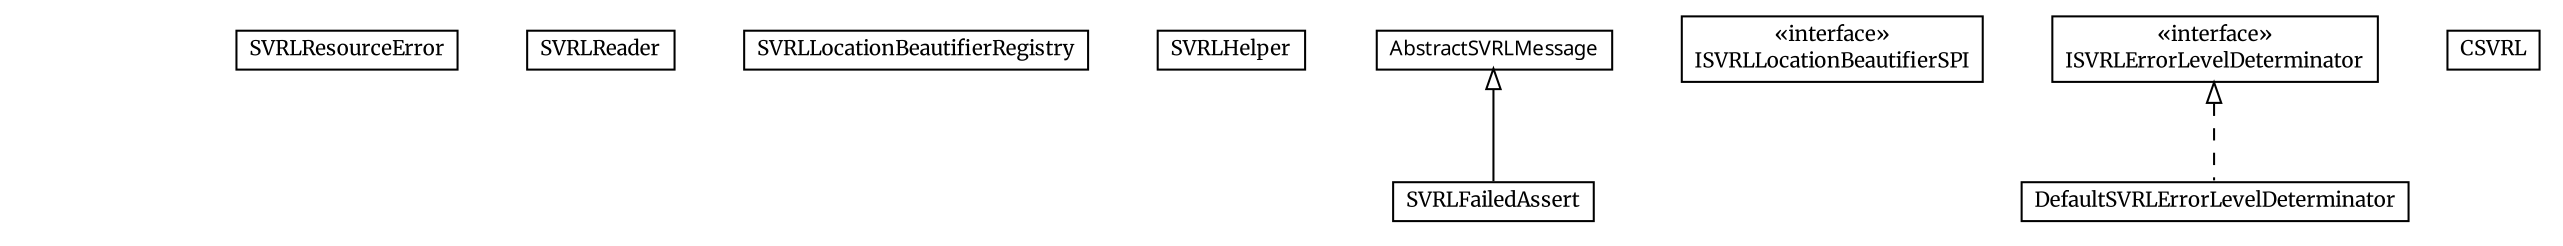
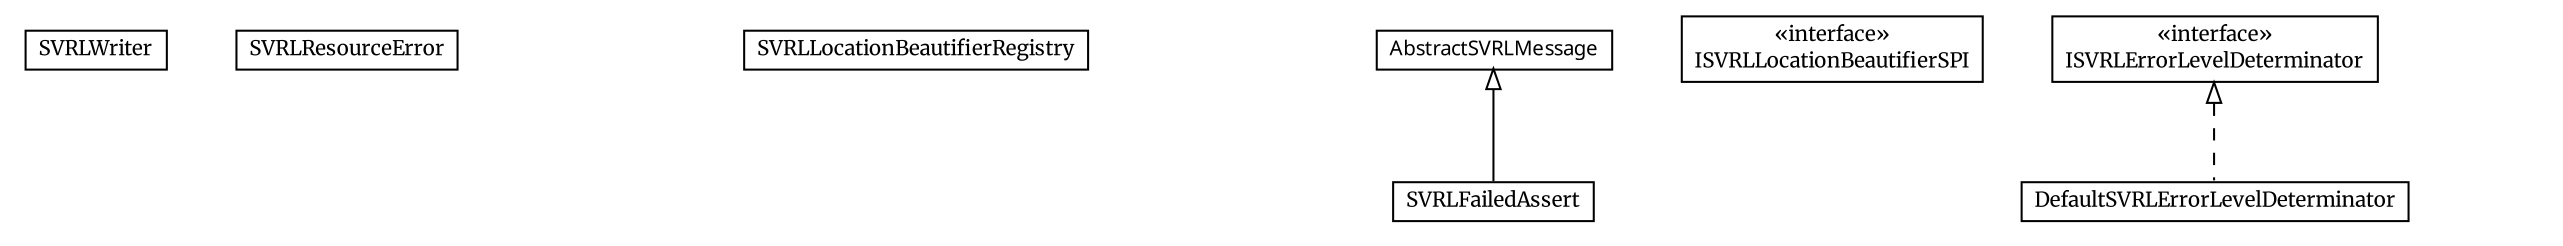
node "SVRLWriter": added
node "SVRLReader": removed
node "SVRLHelper": removed
node "CSVRL": removed
